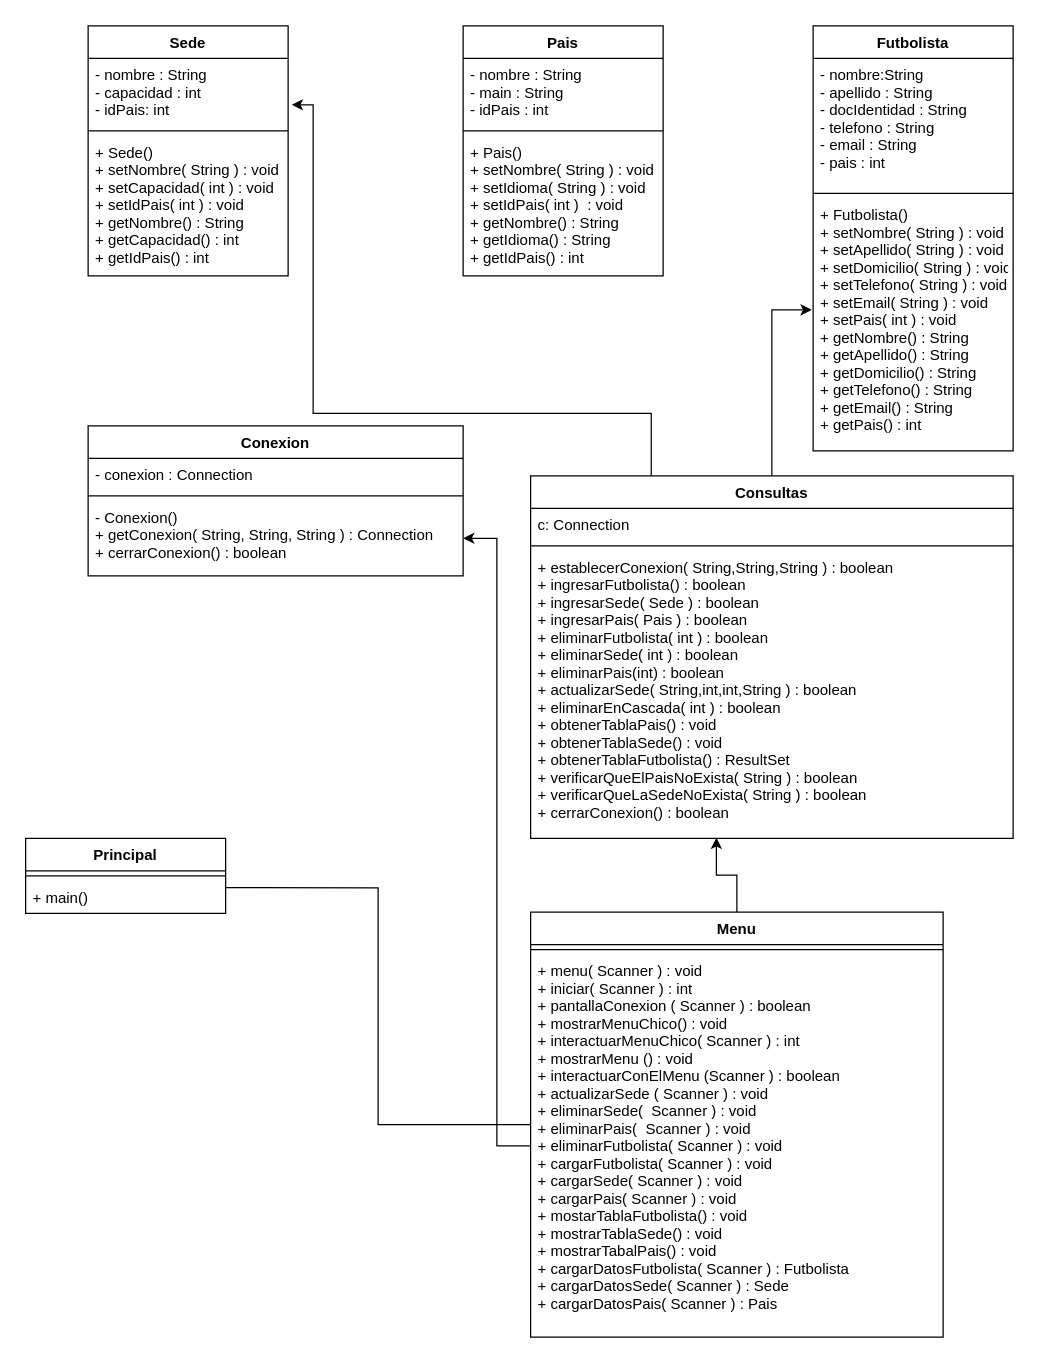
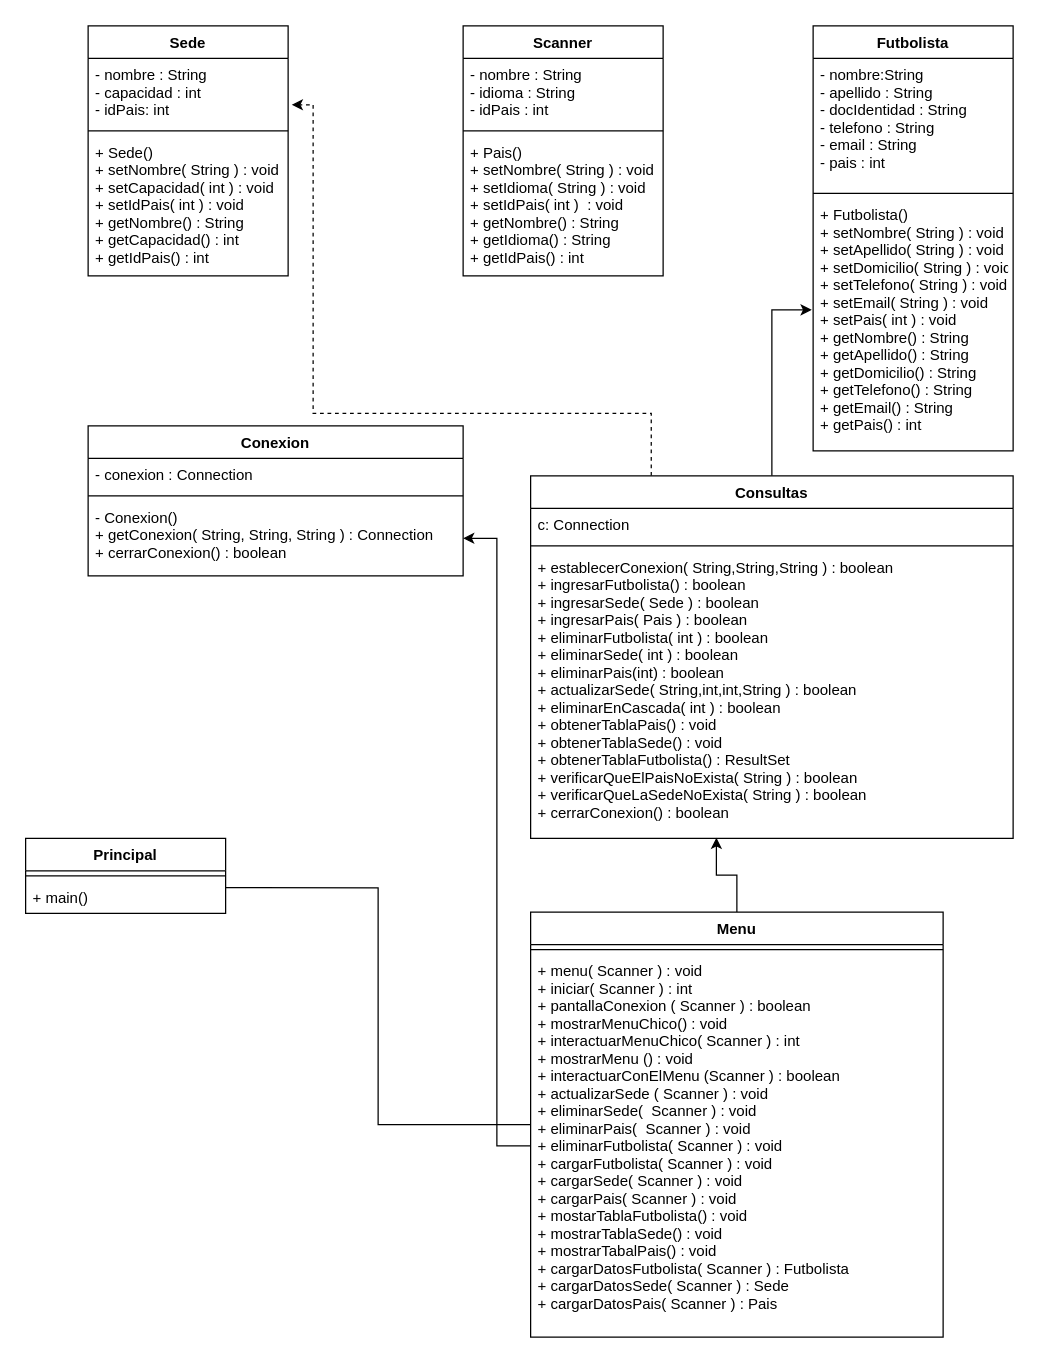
node "Pais": label "Pais" -> "Scanner"
node "- nombre : String - main : String - idPais : int": label "- nombre : String - main : String - idPais : int" -> "- nombre : String - idioma : String - idPais : int"
edge "Consultas" -> "- nombre : String - capacidad : int - idPais: int": style solid -> dashed
